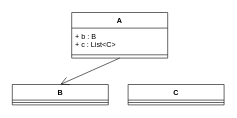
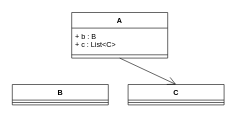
edge "A" -> "B": removed
edge "A" -> "C": added
